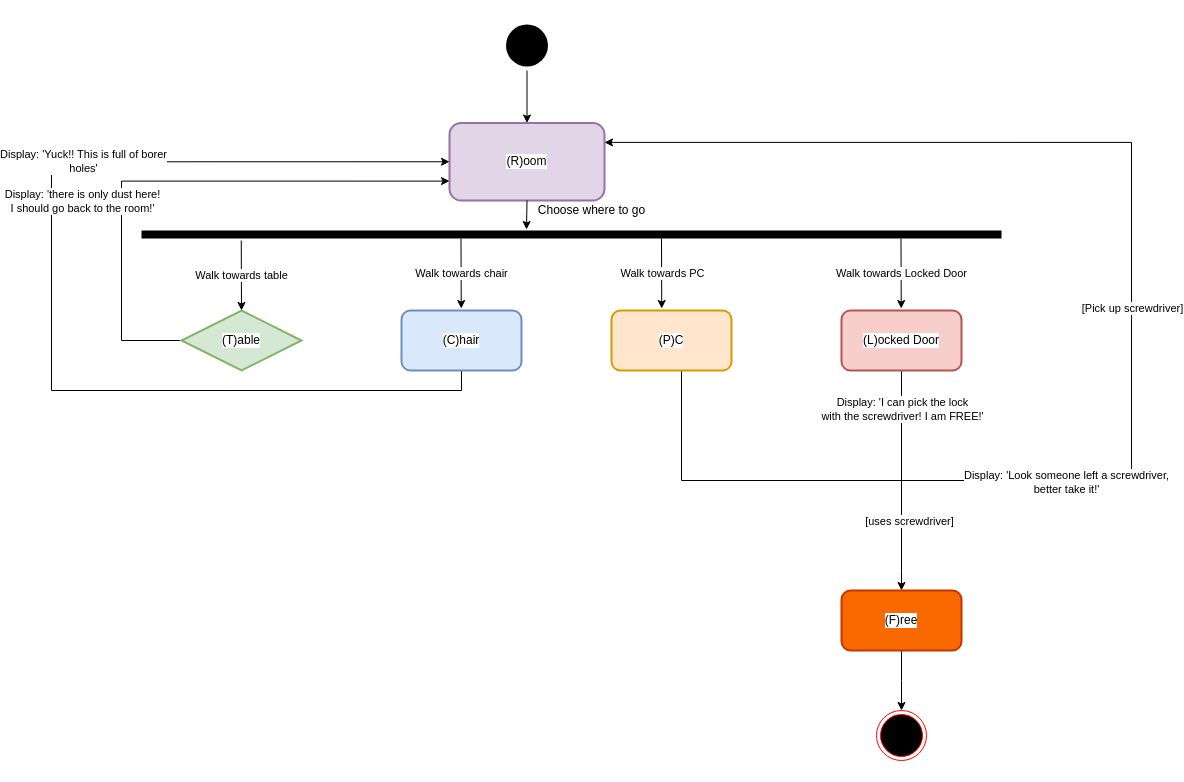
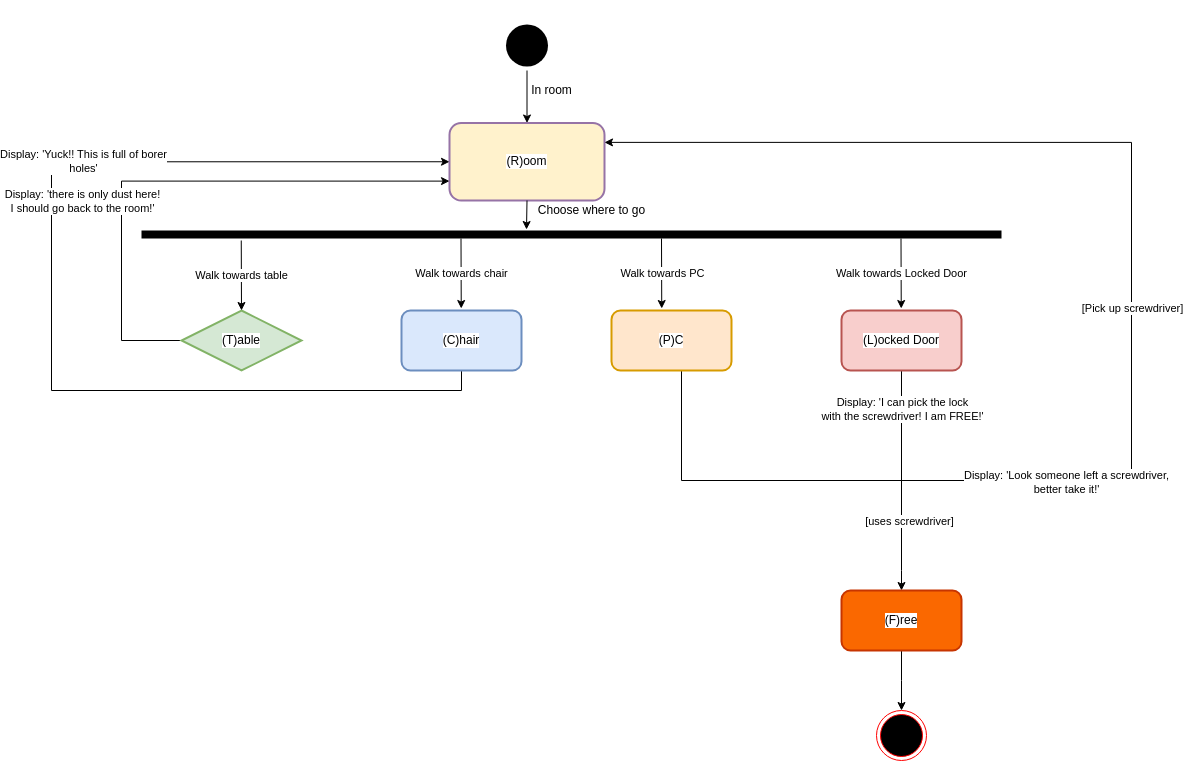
node "In room": added
node "(R)oom": fillcolor #e1d5e7 -> #fff2cc
